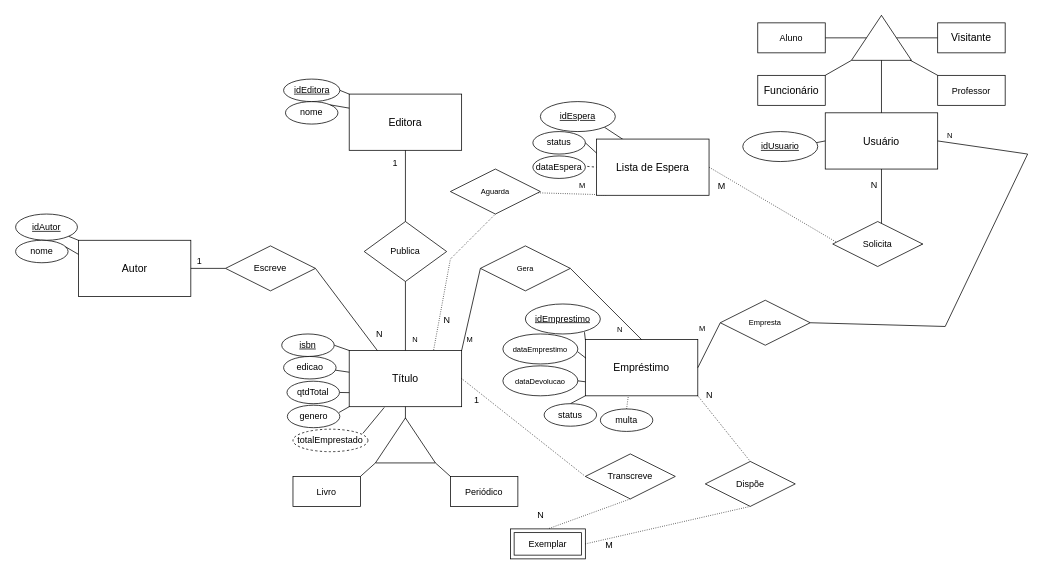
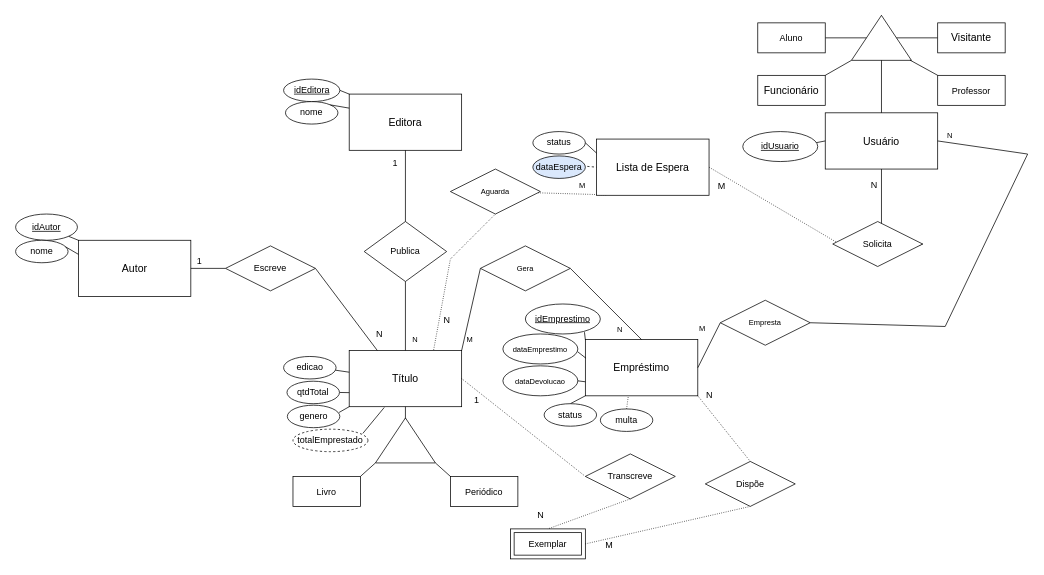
node "idEspera": removed
edge "idEspera" -- "Lista de Espera": removed
node "dataEspera": fillcolor #ffffff -> #dae8fc
node "isbn": removed
edge "isbn" -- "Título": removed
